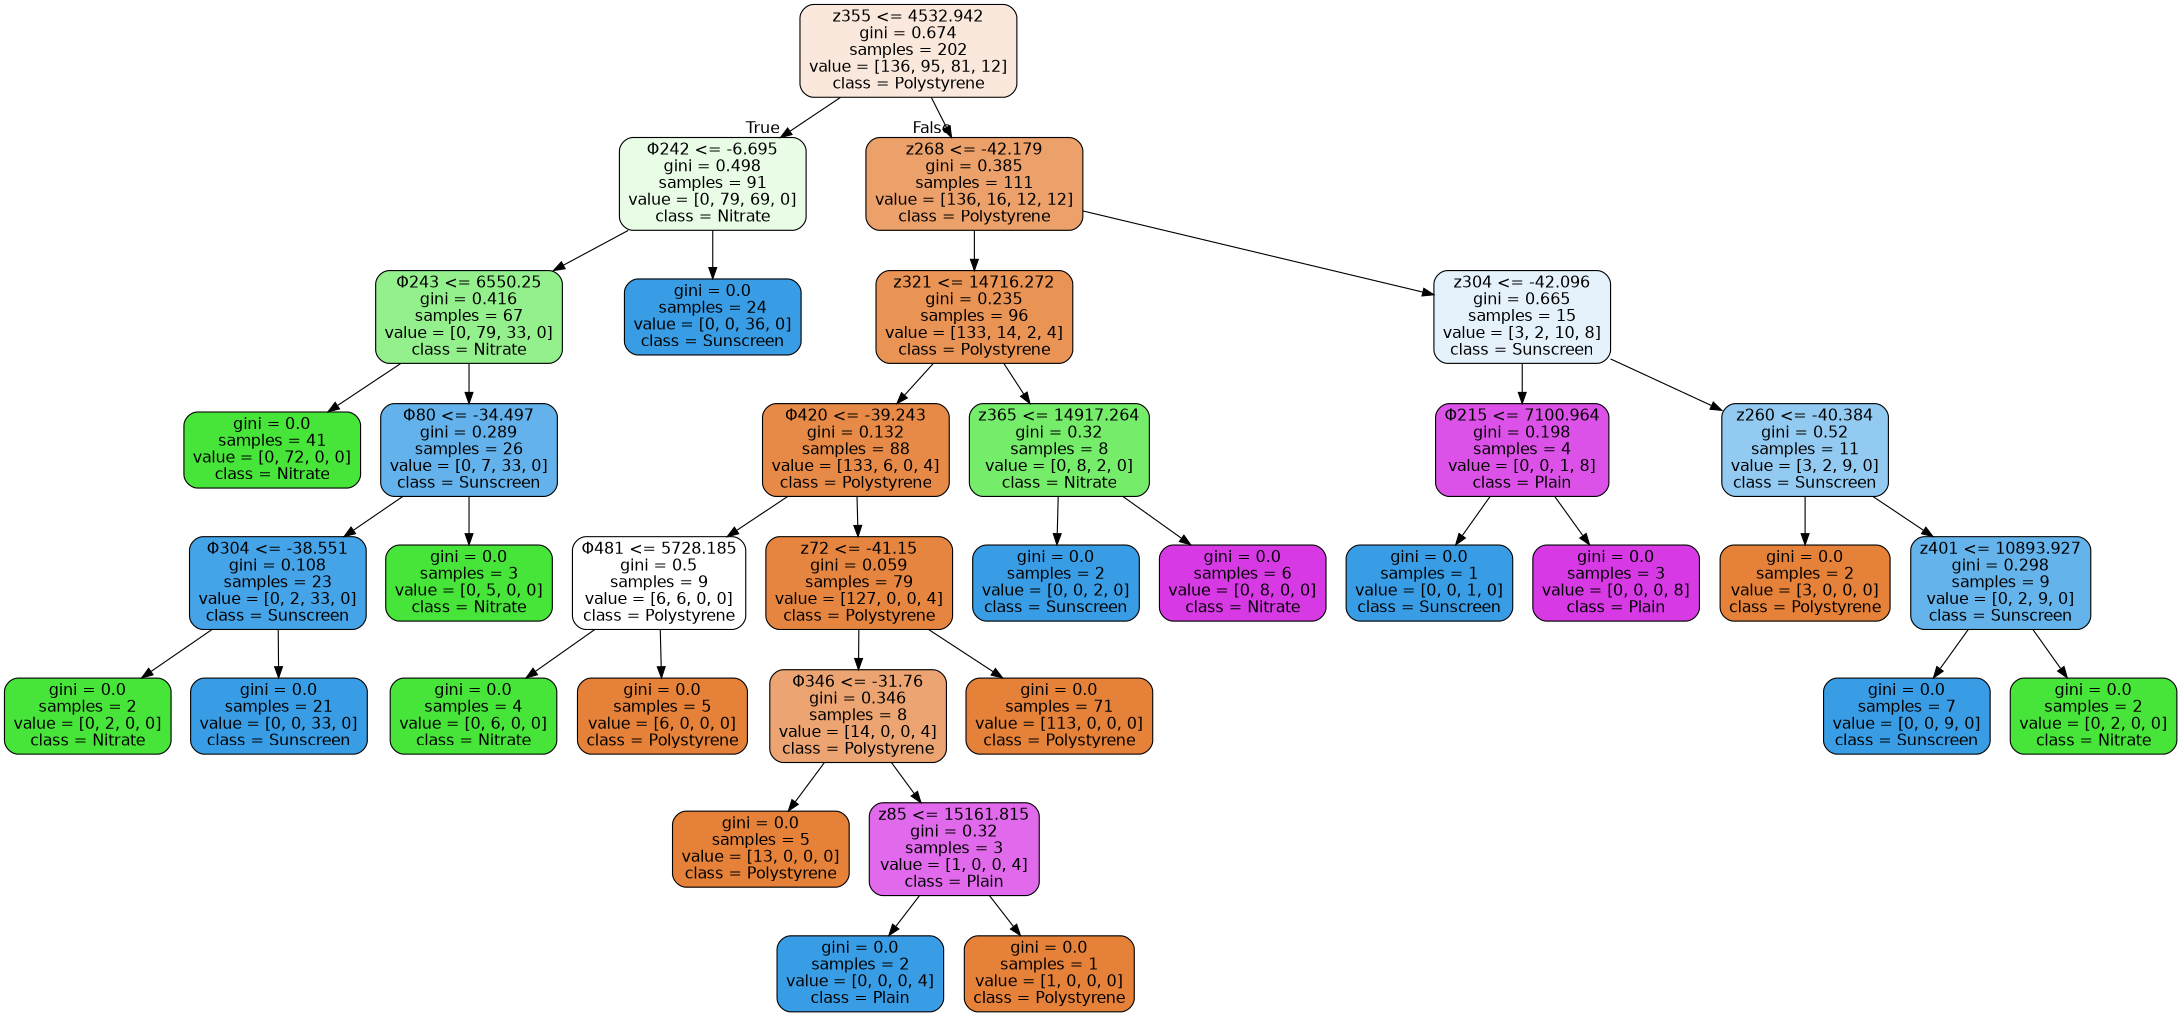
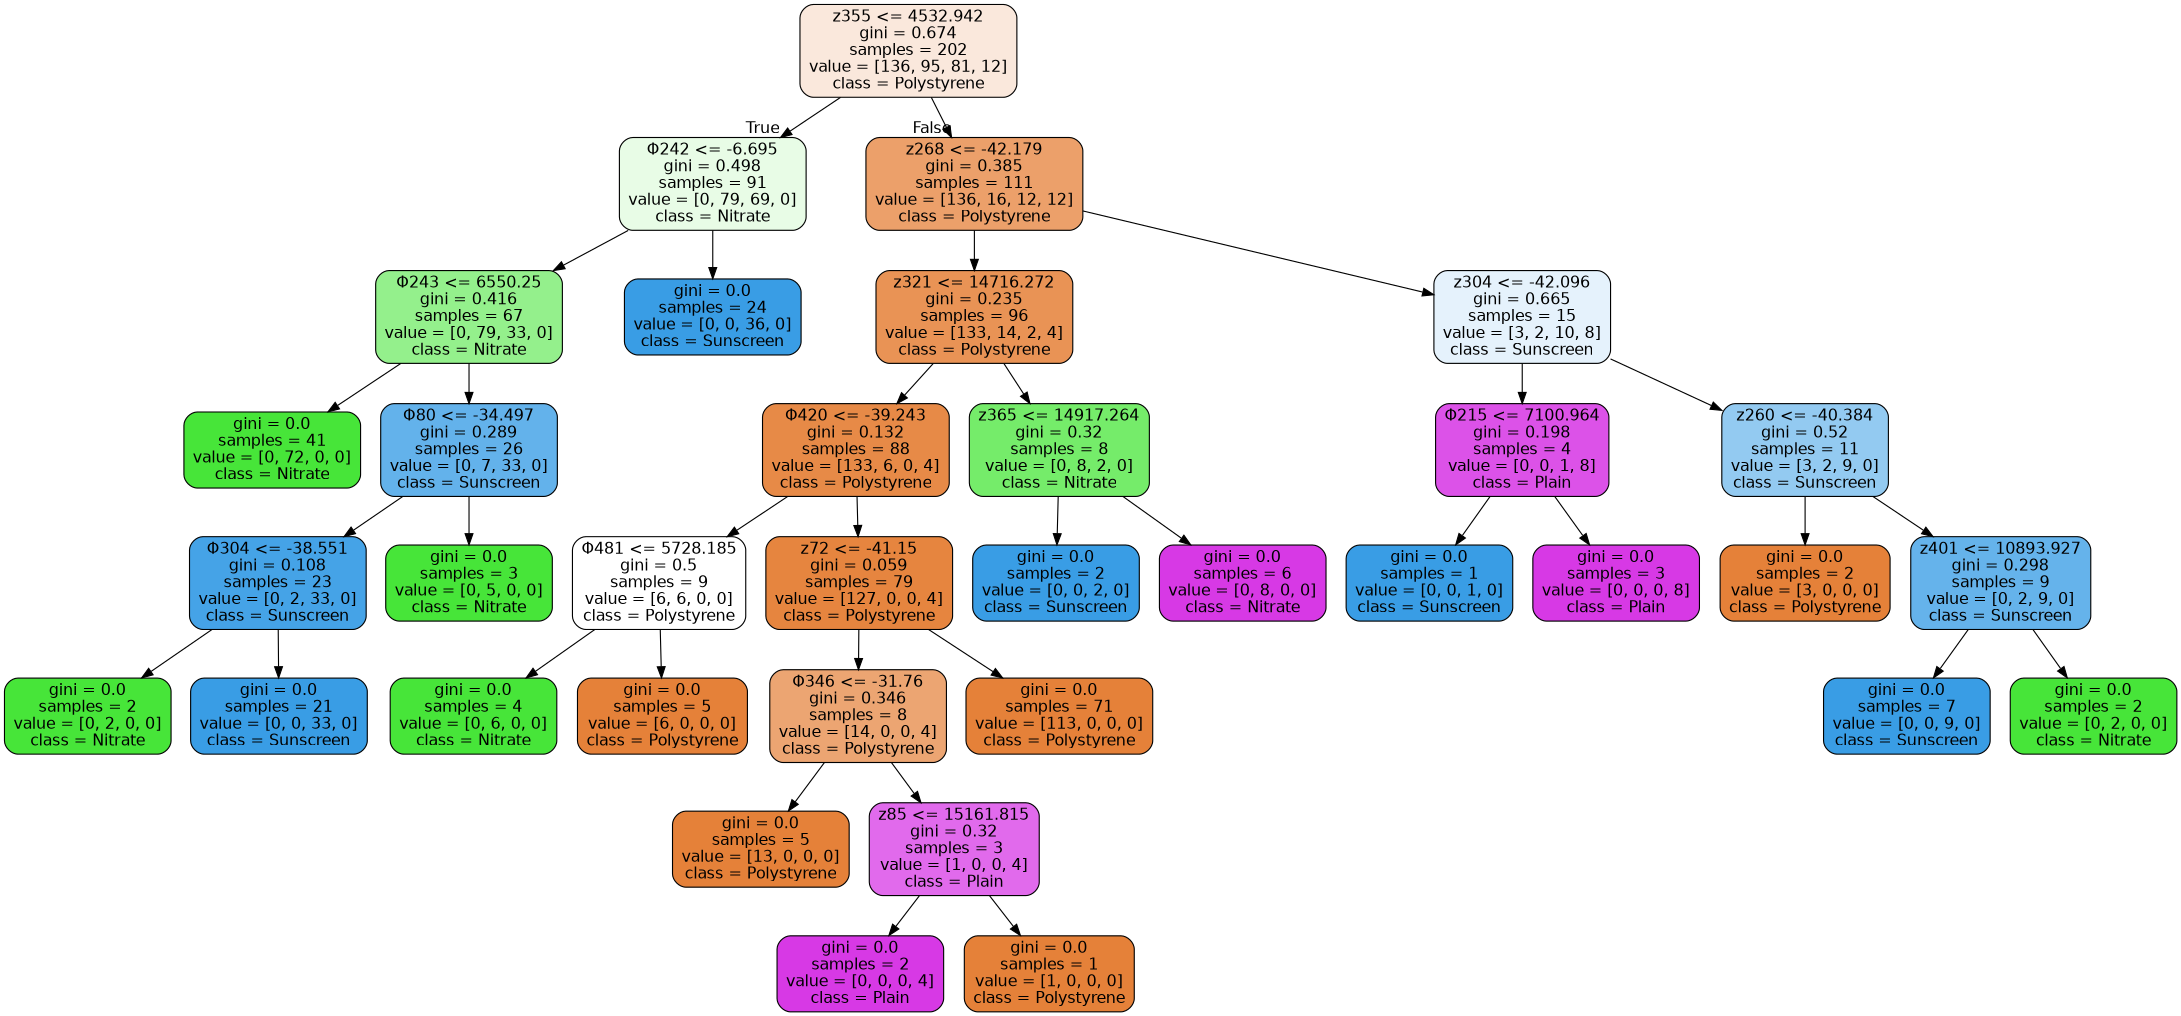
node "gini = 0.0 samples = 2 value = [0, 0, 0, 4] class = Plain": fillcolor #399de5 -> #d739e5
